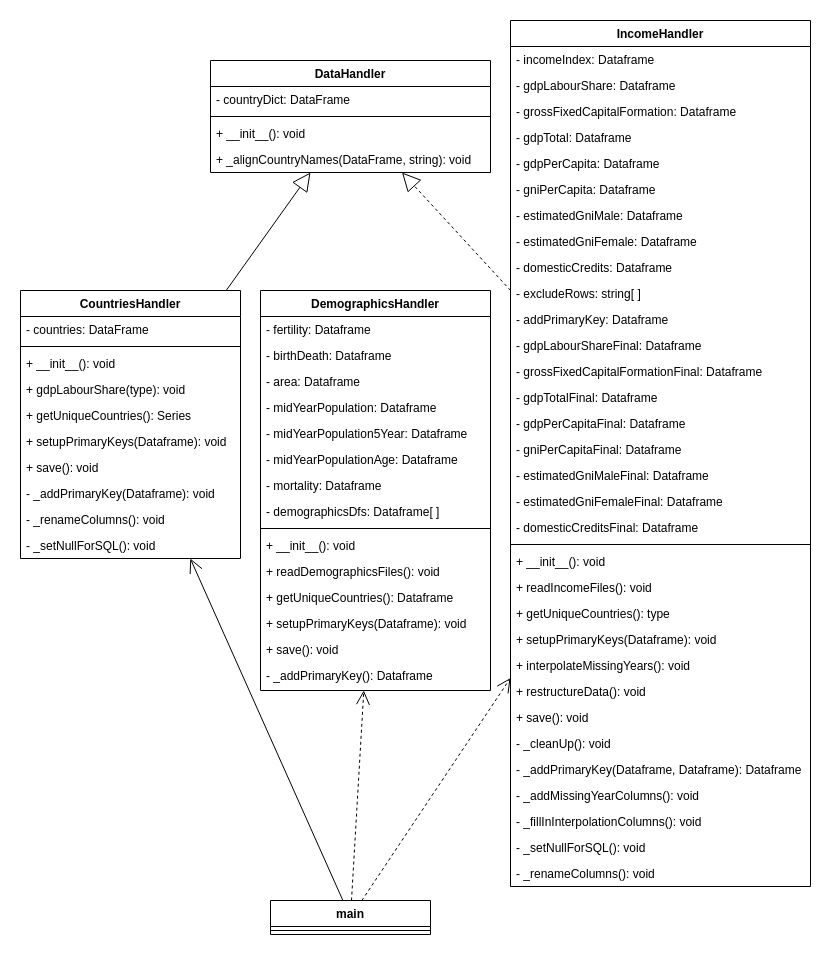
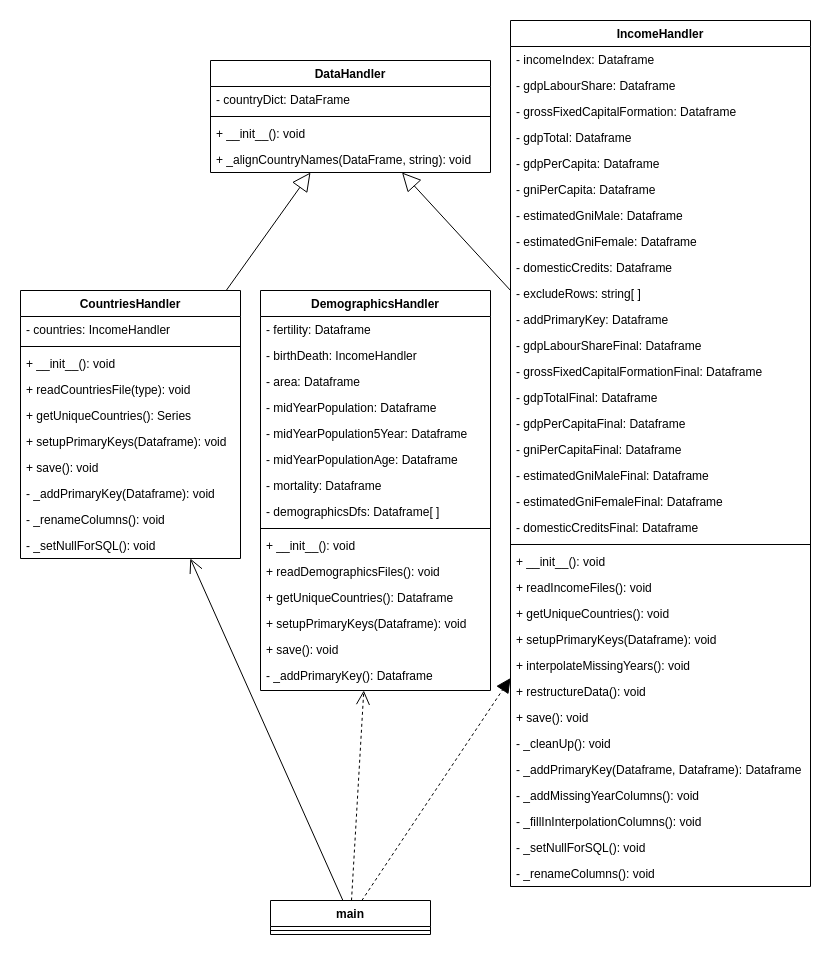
edge "IncomeHandler" -> "DataHandler": style dashed -> solid
node "- countries: DataFrame": label "- countries: DataFrame" -> "- countries: IncomeHandler"
node "- birthDeath: Dataframe": label "- birthDeath: Dataframe" -> "- birthDeath: IncomeHandler"
node "+ gdpLabourShare(type): void": label "+ gdpLabourShare(type): void" -> "+ readCountriesFile(type): void"
node "+ getUniqueCountries(): type": label "+ getUniqueCountries(): type" -> "+ getUniqueCountries(): void"
edge "main" -> "IncomeHandler": arrowhead open -> block
